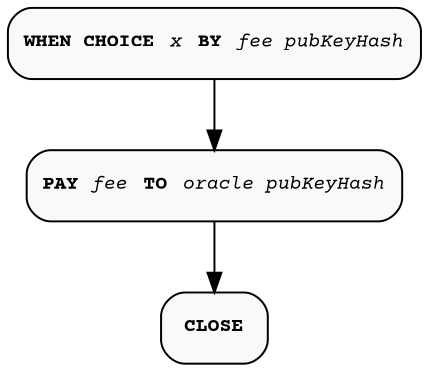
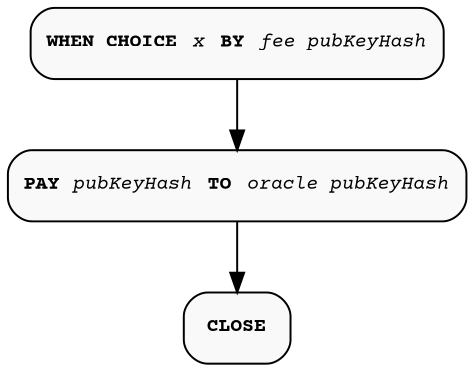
node "PAY": text "fee" -> "pubKeyHash"
